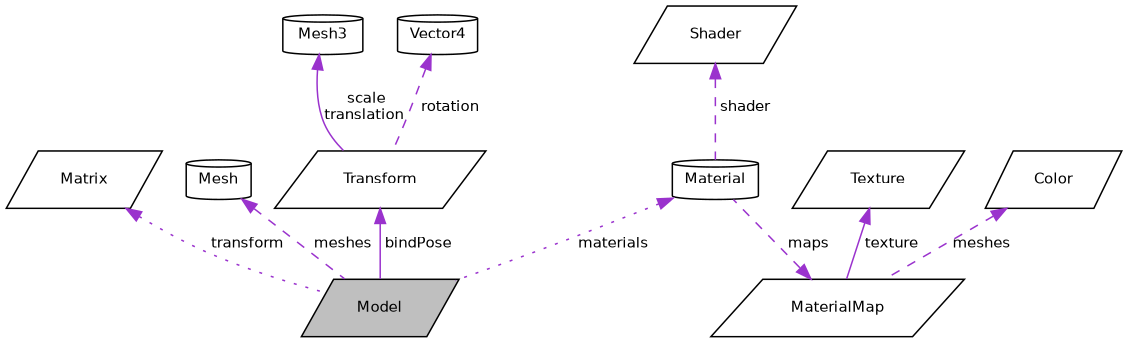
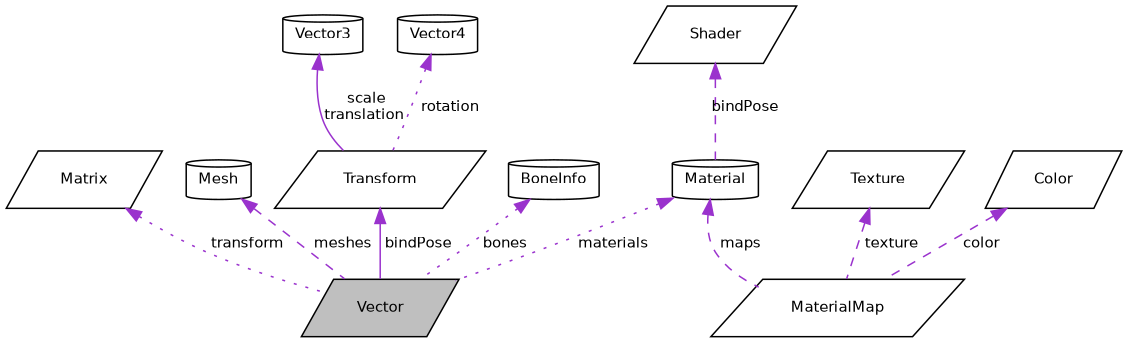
node "Mesh3": label "Mesh3" -> "Vector3"
edge "Material" -> "Shader": label " shader" -> " bindPose"
edge "Transform" -> "Vector4": style dashed -> dotted
node "BoneInfo": added
edge "Material" -> "MaterialMap": reversed
edge "MaterialMap" -> "Color": label " meshes" -> " color"
edge "MaterialMap" -> "Texture": style solid -> dashed
node "Model": label "Model" -> "Vector"
